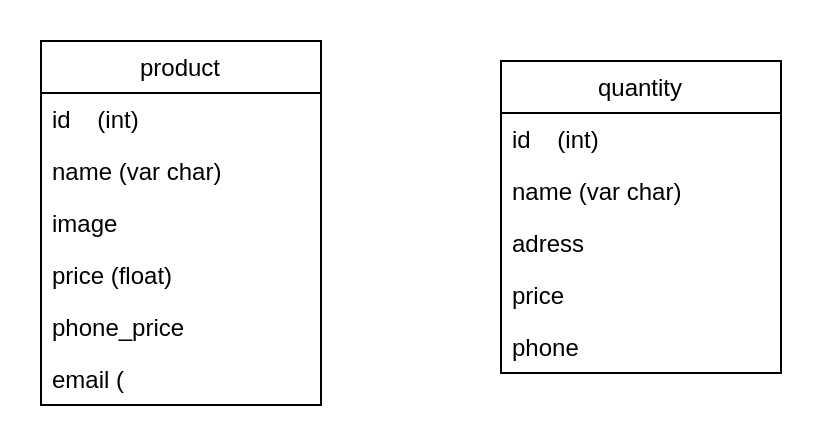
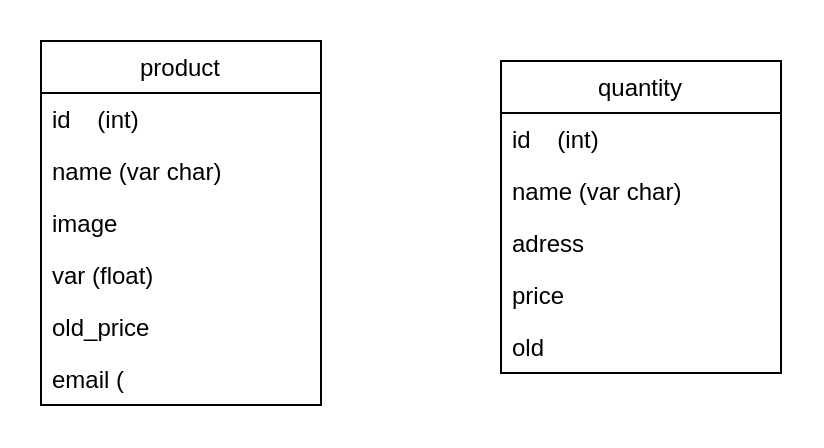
node "price (float)": label "price (float)" -> "var (float)"
node "phone_price": label "phone_price" -> "old_price"
node "phone": label "phone" -> "old"
